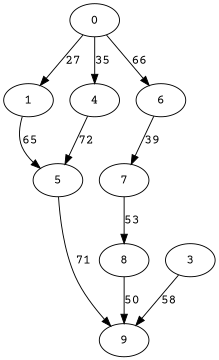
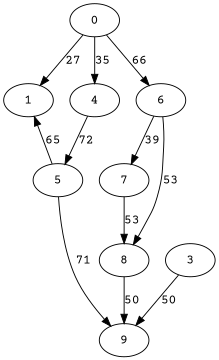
edge "1" -> "5": reversed
edge "6" -> "8": added, label "53"
edge "3" -> "9": label "58" -> "50"
